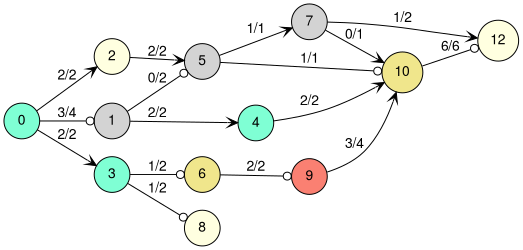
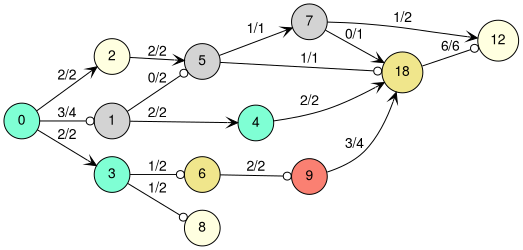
node "10": label "10" -> "18"
